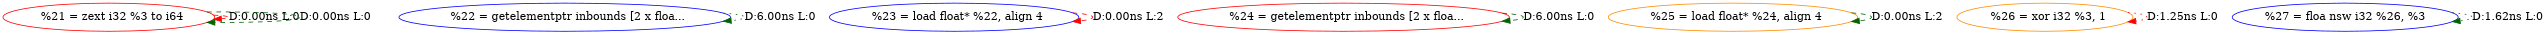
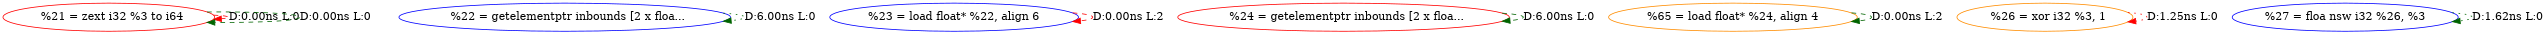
node "%23 = load float* %22, align 4": label "%23 = load float* %22, align 4" -> "%23 = load float* %22, align 6"
node "%25 = load float* %24, align 4": label "%25 = load float* %24, align 4" -> "%65 = load float* %24, align 4"
